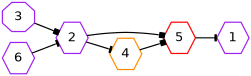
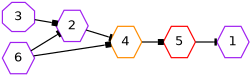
edge "2" -> "5": removed
edge "6" -> "4": added
